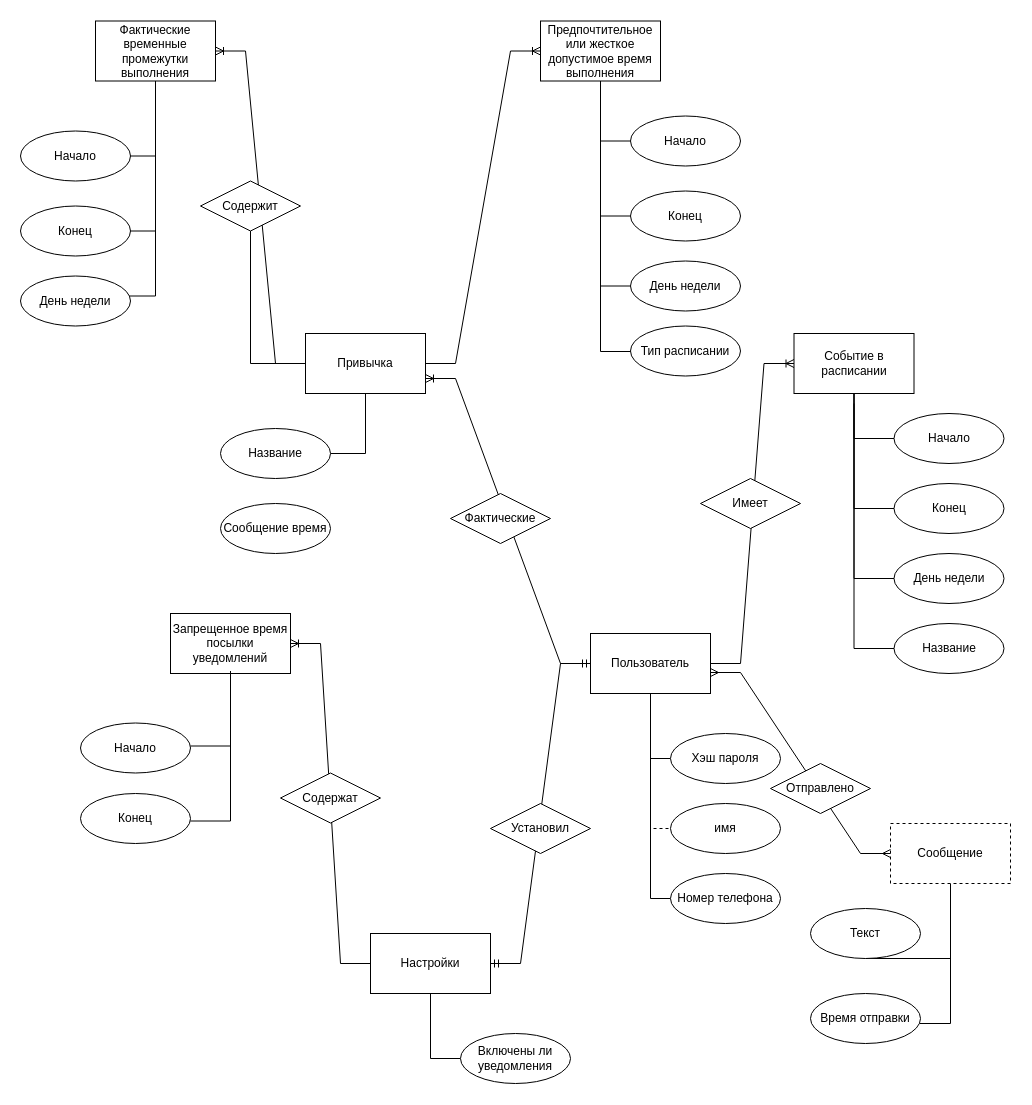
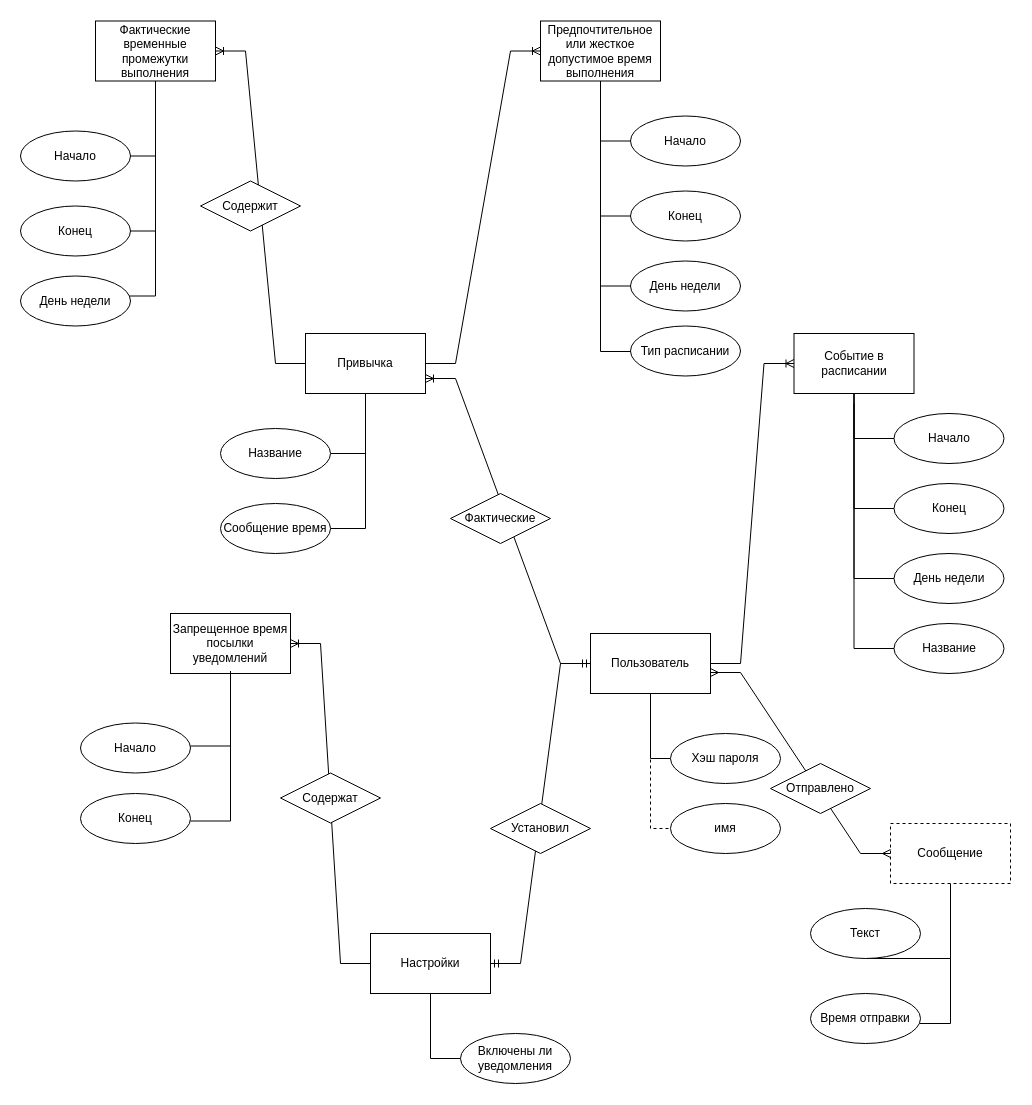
edge "Содержит" -- "Привычка": now "Сообщение время" -- "Привычка"
node "Имеет": removed
edge "Пользователь" -- "Номер телефона": removed
node "Номер телефона": removed
